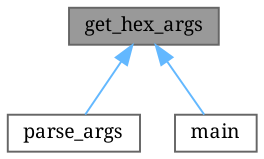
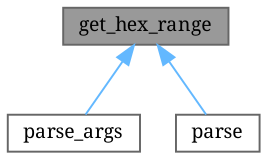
node "get_hex_args": label "get_hex_args" -> "get_hex_range"
node "main": label "main" -> "parse"
